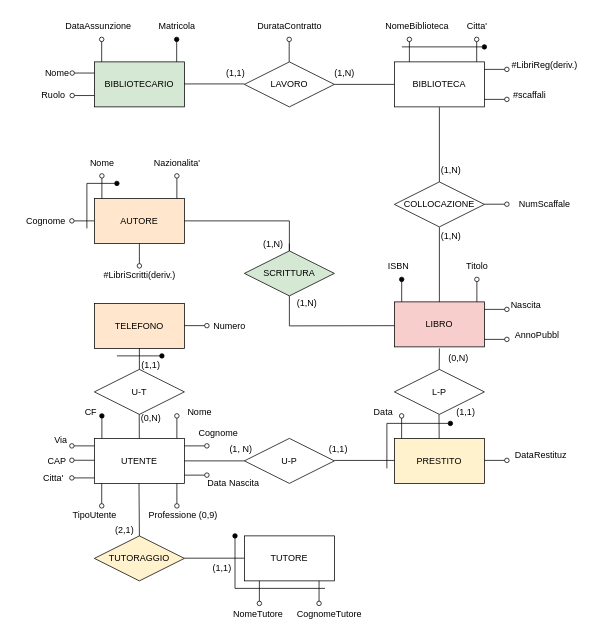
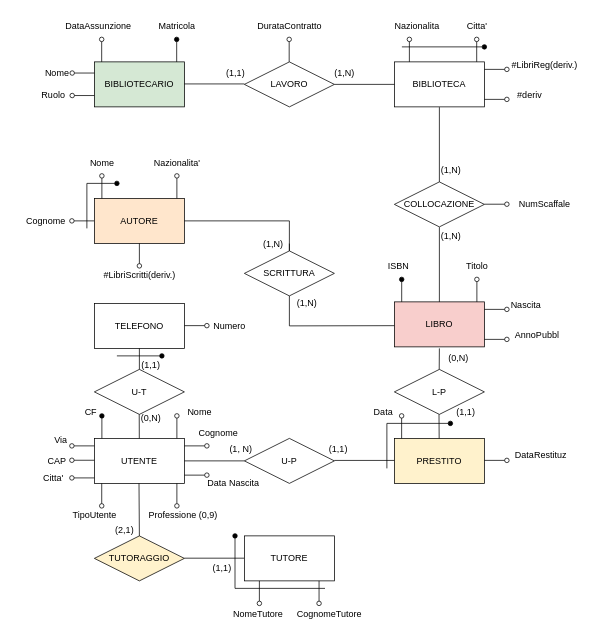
node "NomeBiblioteca": label "NomeBiblioteca" -> "Nazionalita"
node "#scaffali": label "#scaffali" -> "#deriv"
node "SCRITTURA": fillcolor #d5e8d4 -> #ffffff
node "TELEFONO": fillcolor #ffe6cc -> #ffffff
